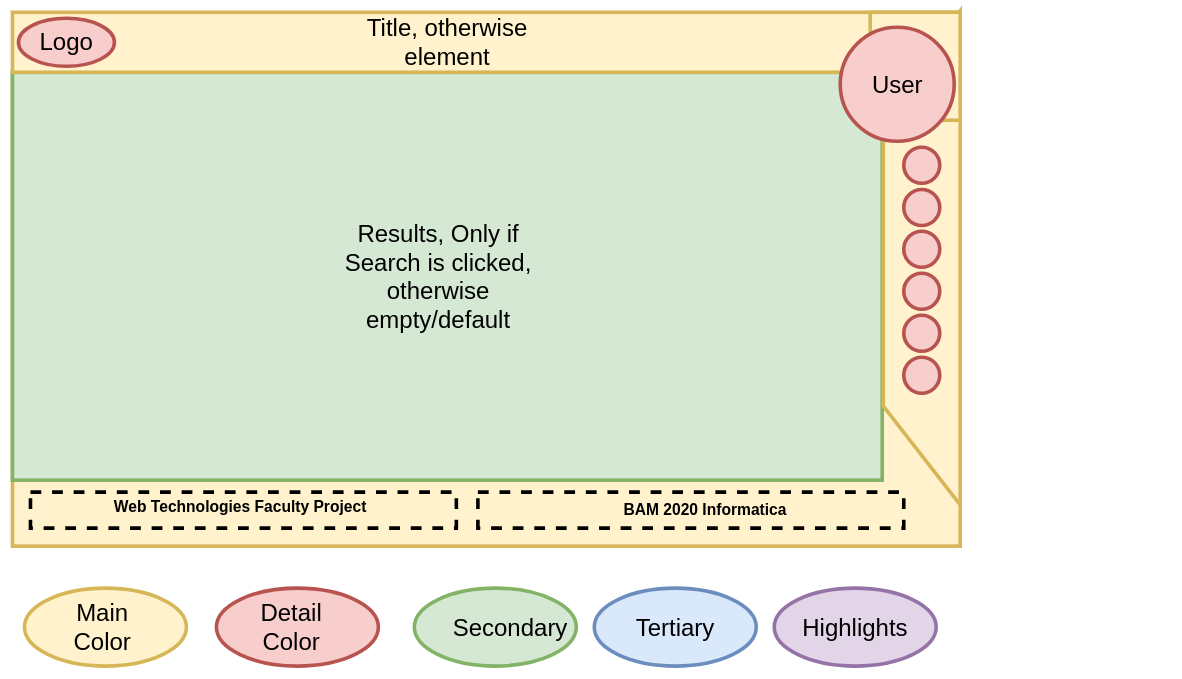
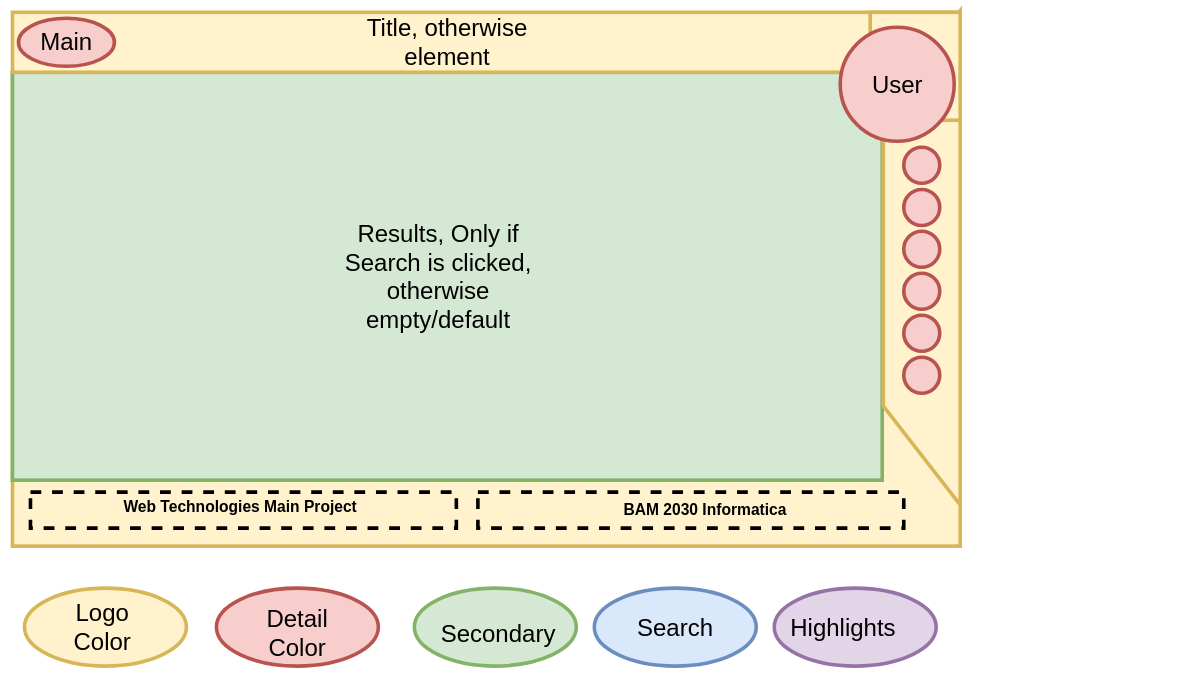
node "Logo": label "Logo" -> "Main"
node "Web Technologies Faculty Project": label "Web Technologies Faculty Project" -> "Web Technologies Main Project"
node "BAM 2020 Informatica": label "BAM 2020 Informatica" -> "BAM 2030 Informatica"
node "Main Color": label "Main Color" -> "Logo Color"
node "Detail Color": moved (291, 627) -> (297, 633)
node "Secondary": moved (510, 627) -> (498, 633)
node "Tertiary": label "Tertiary" -> "Search"
node "Highlights": moved (855, 627) -> (843, 627)
